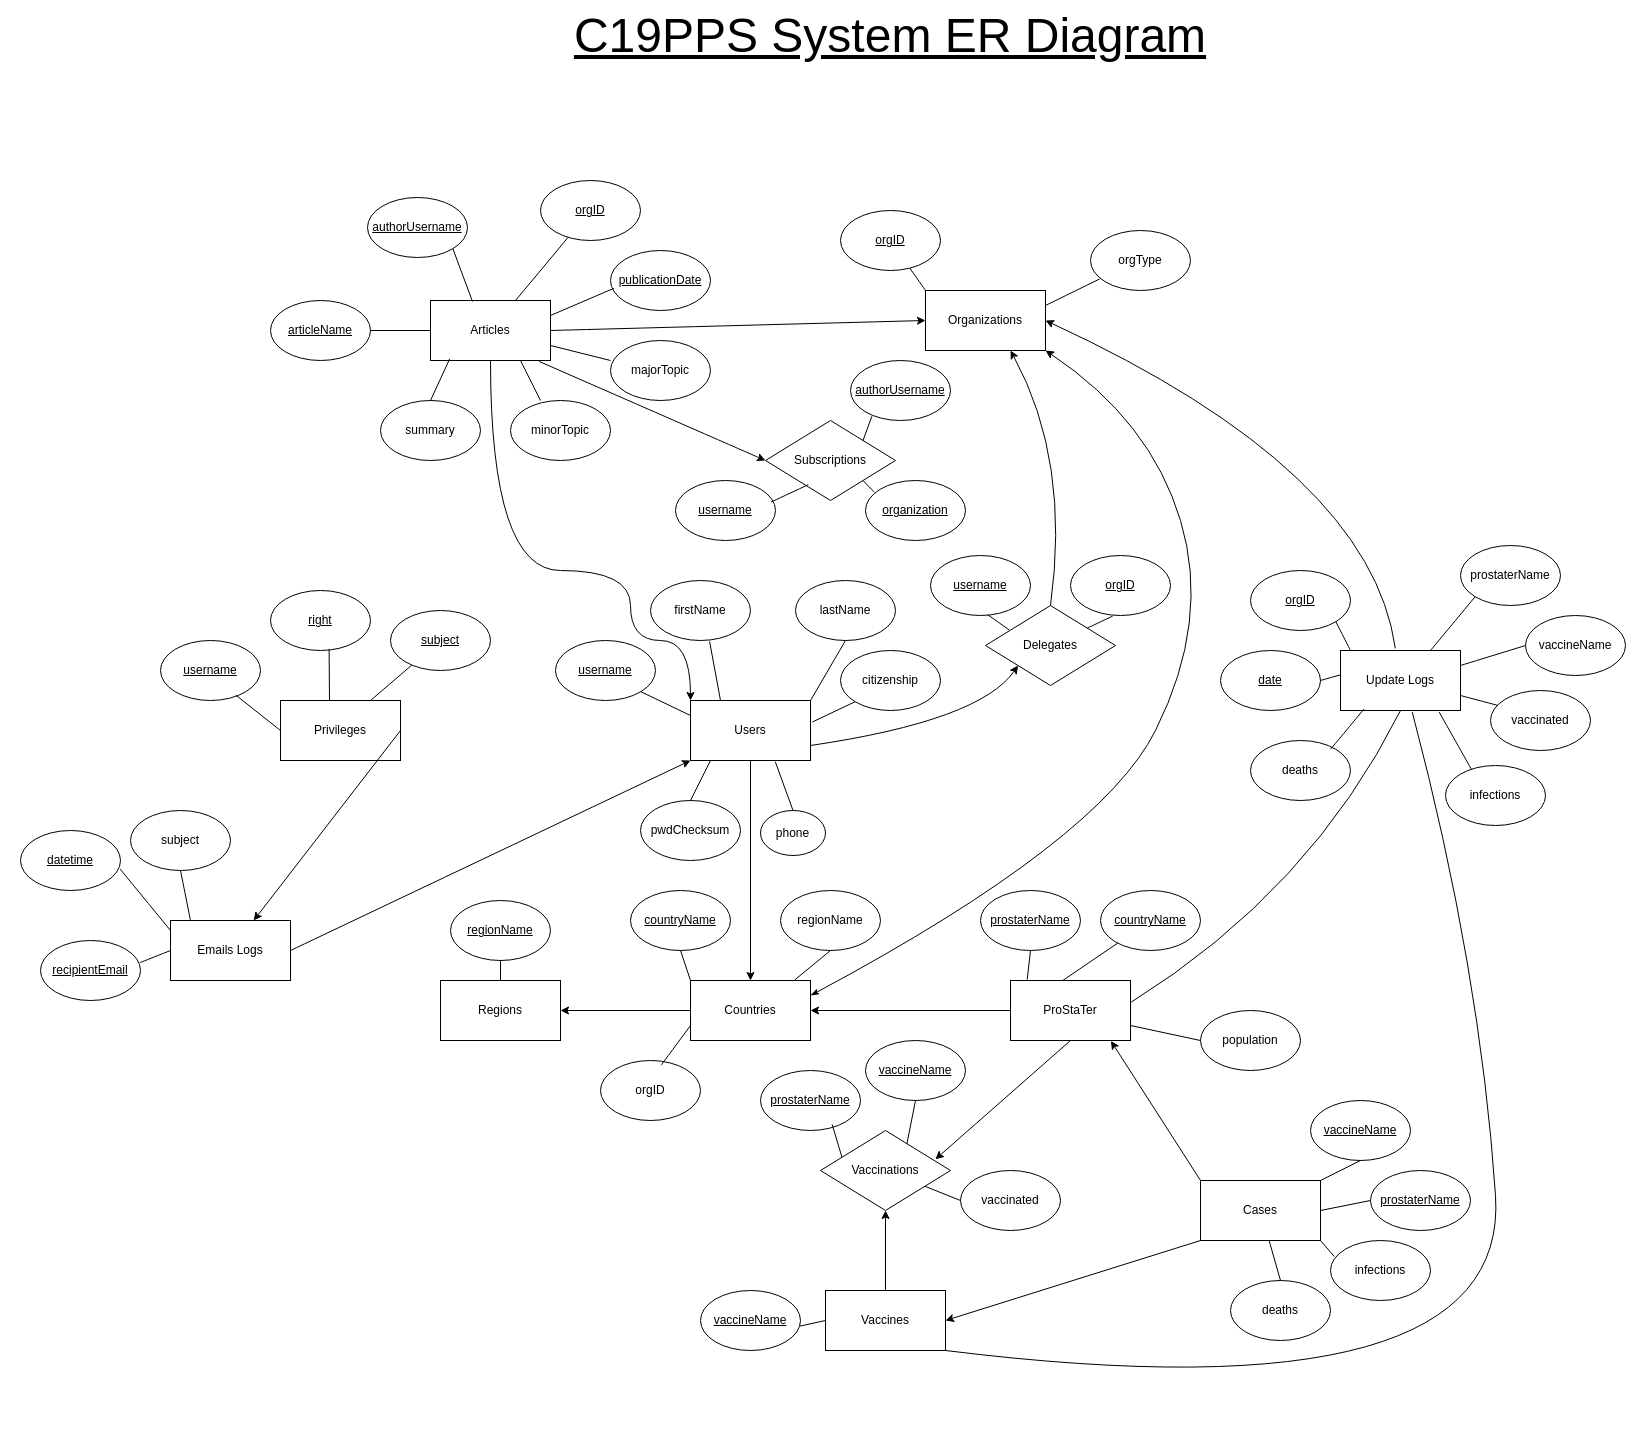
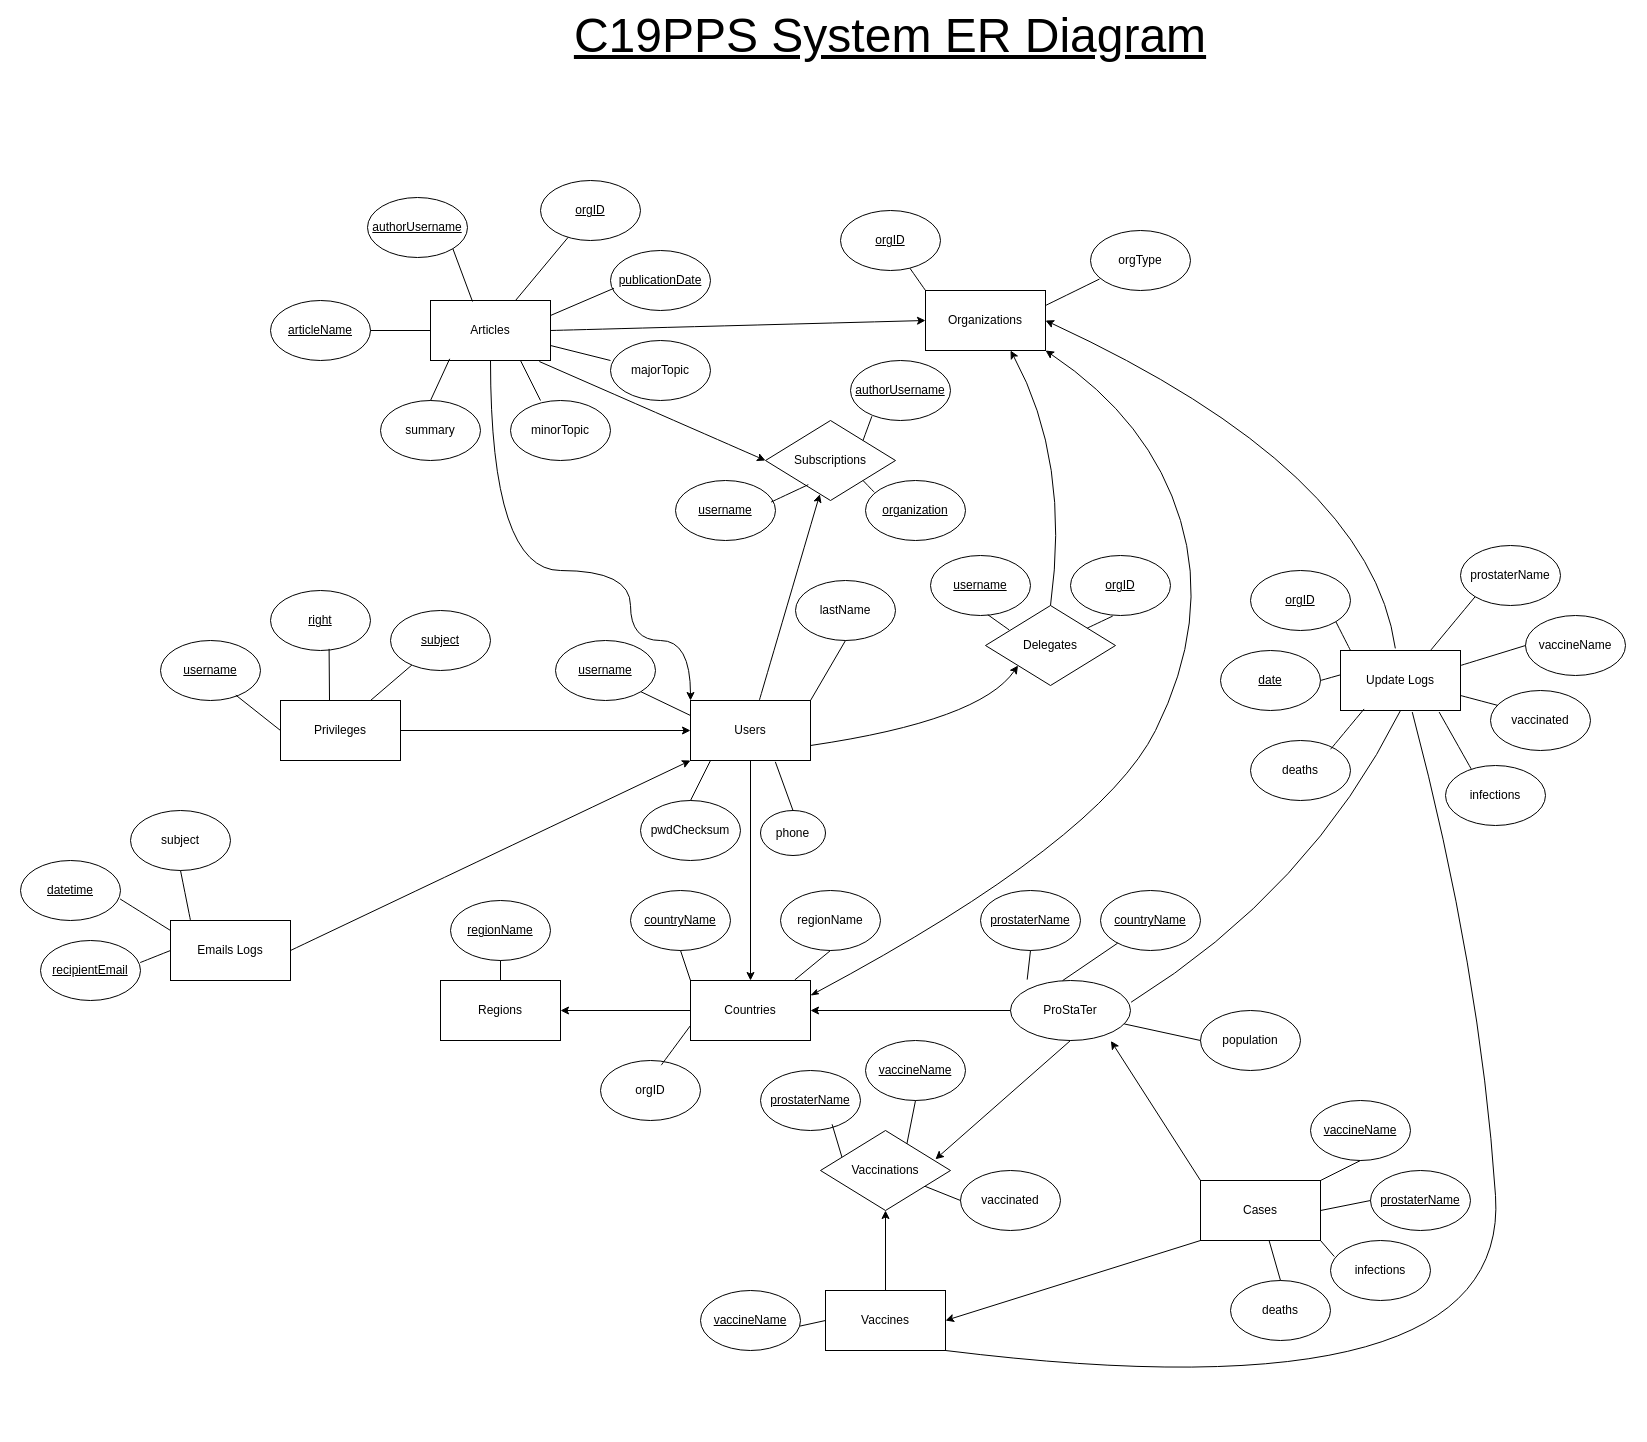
edge "Users" -> "Subscriptions": added
node "firstName": removed
edge "firstName" -- "Users": removed
node "citizenship": removed
edge "citizenship" -- "Users": removed
edge "Privileges" -> "Emails Logs": now "Privileges" -> "Users"
node "datetime": moved (71, 861) -> (71, 891)
node "ProStaTer": shape rectangle -> ellipse
